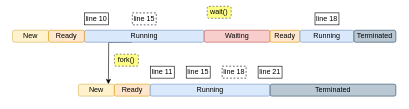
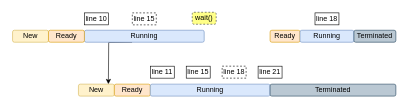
node "wait()": moved (219, 12) -> (204, 18)
node "Waiting": removed
node "fork()": removed
